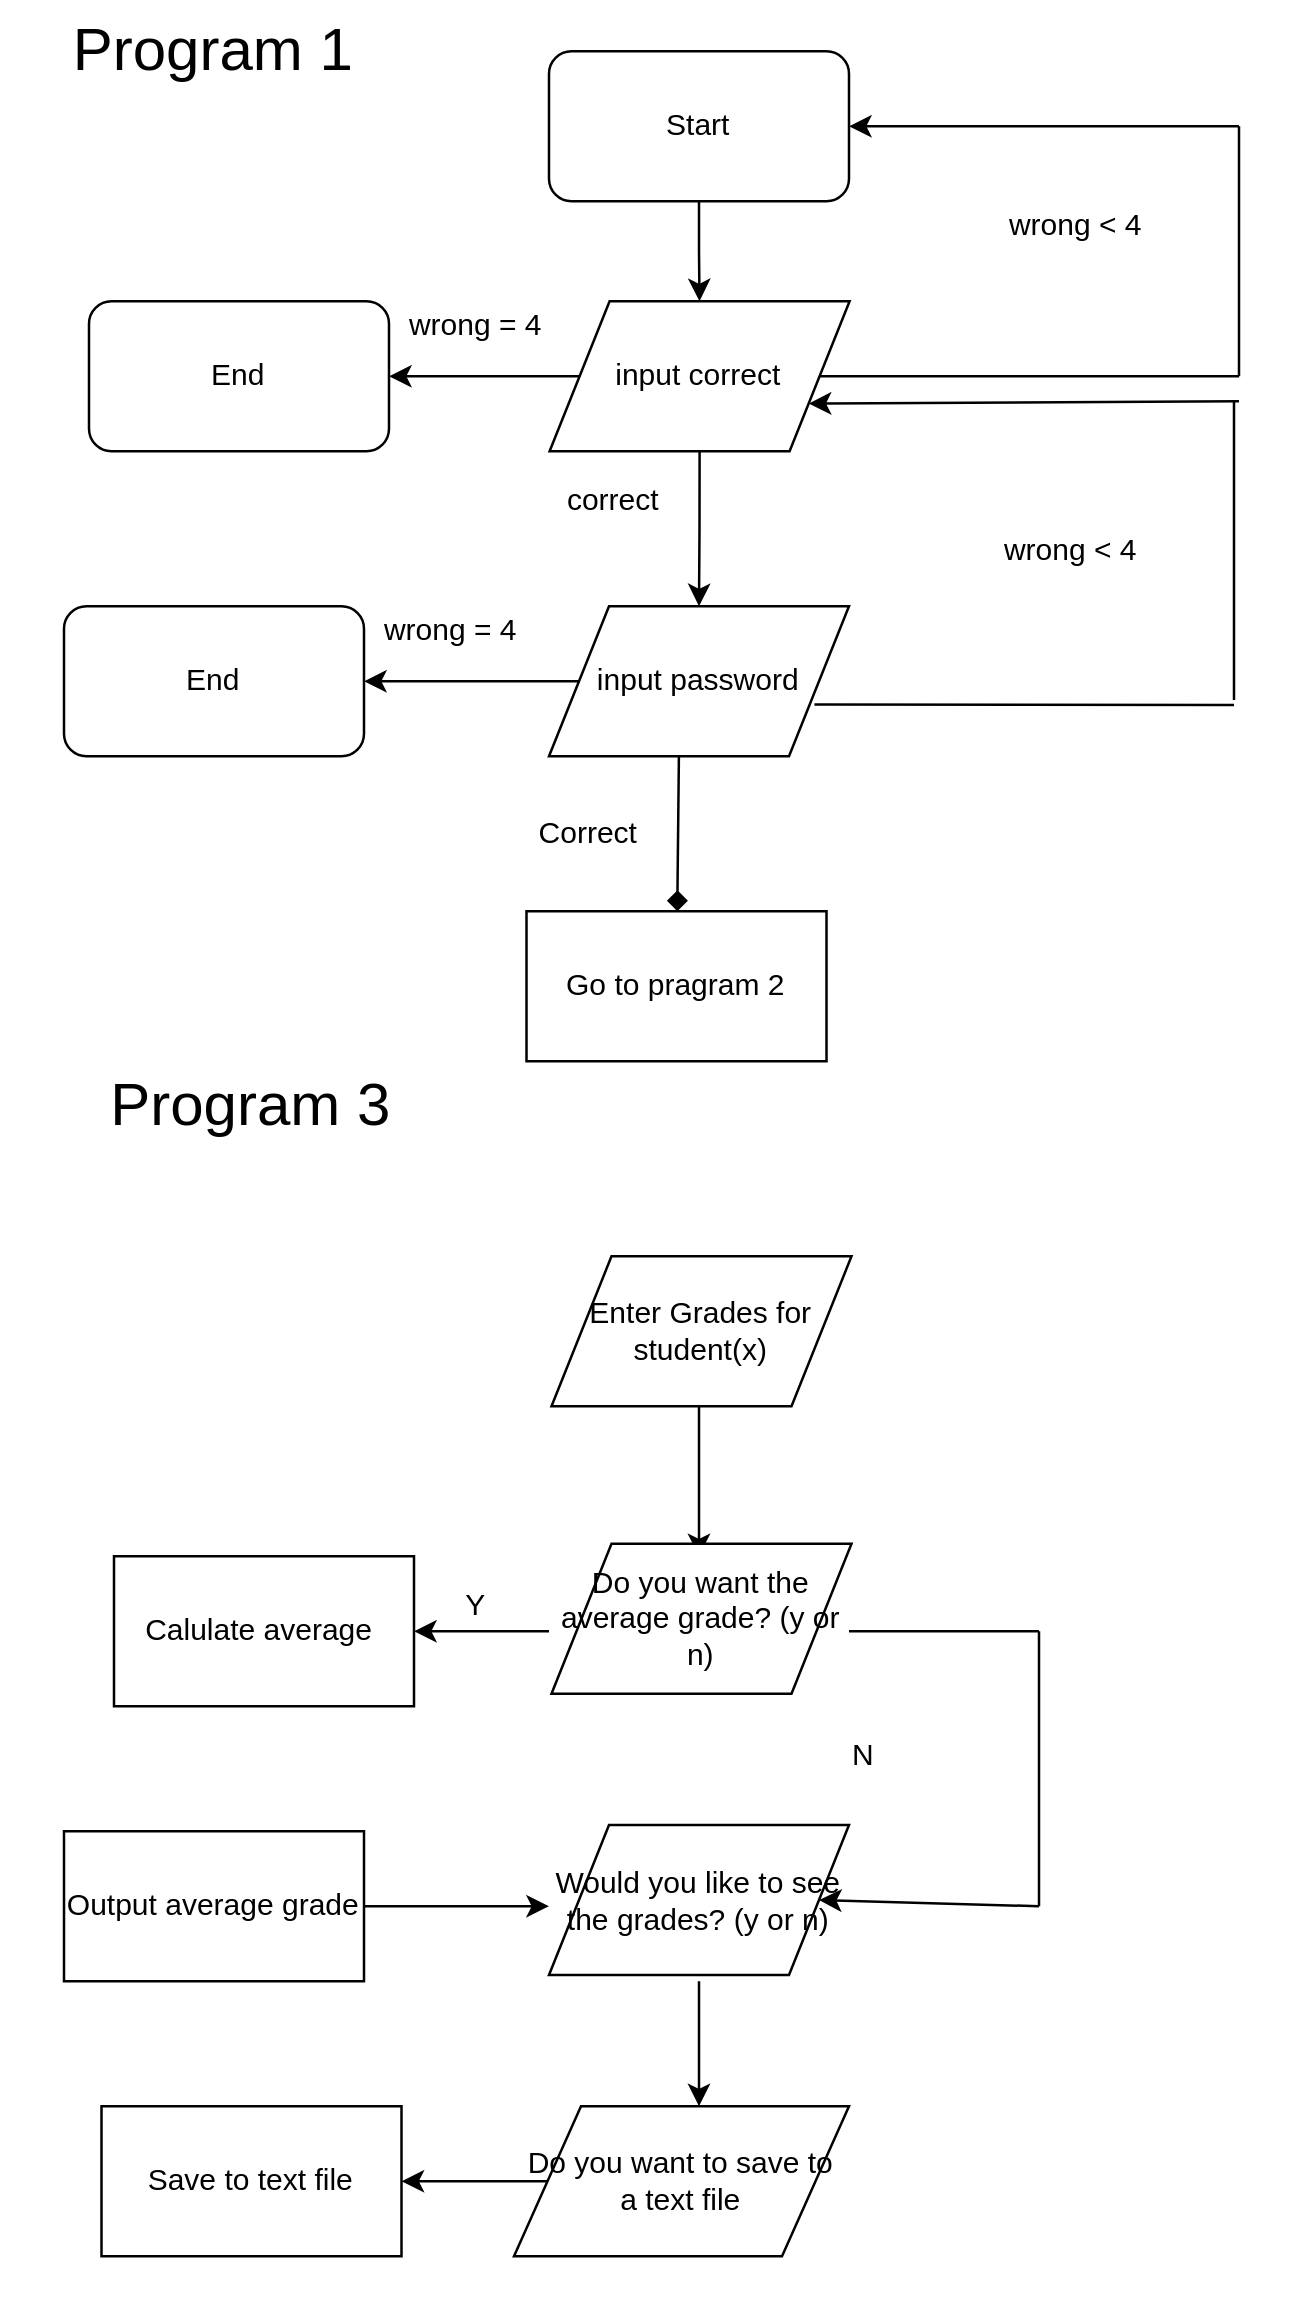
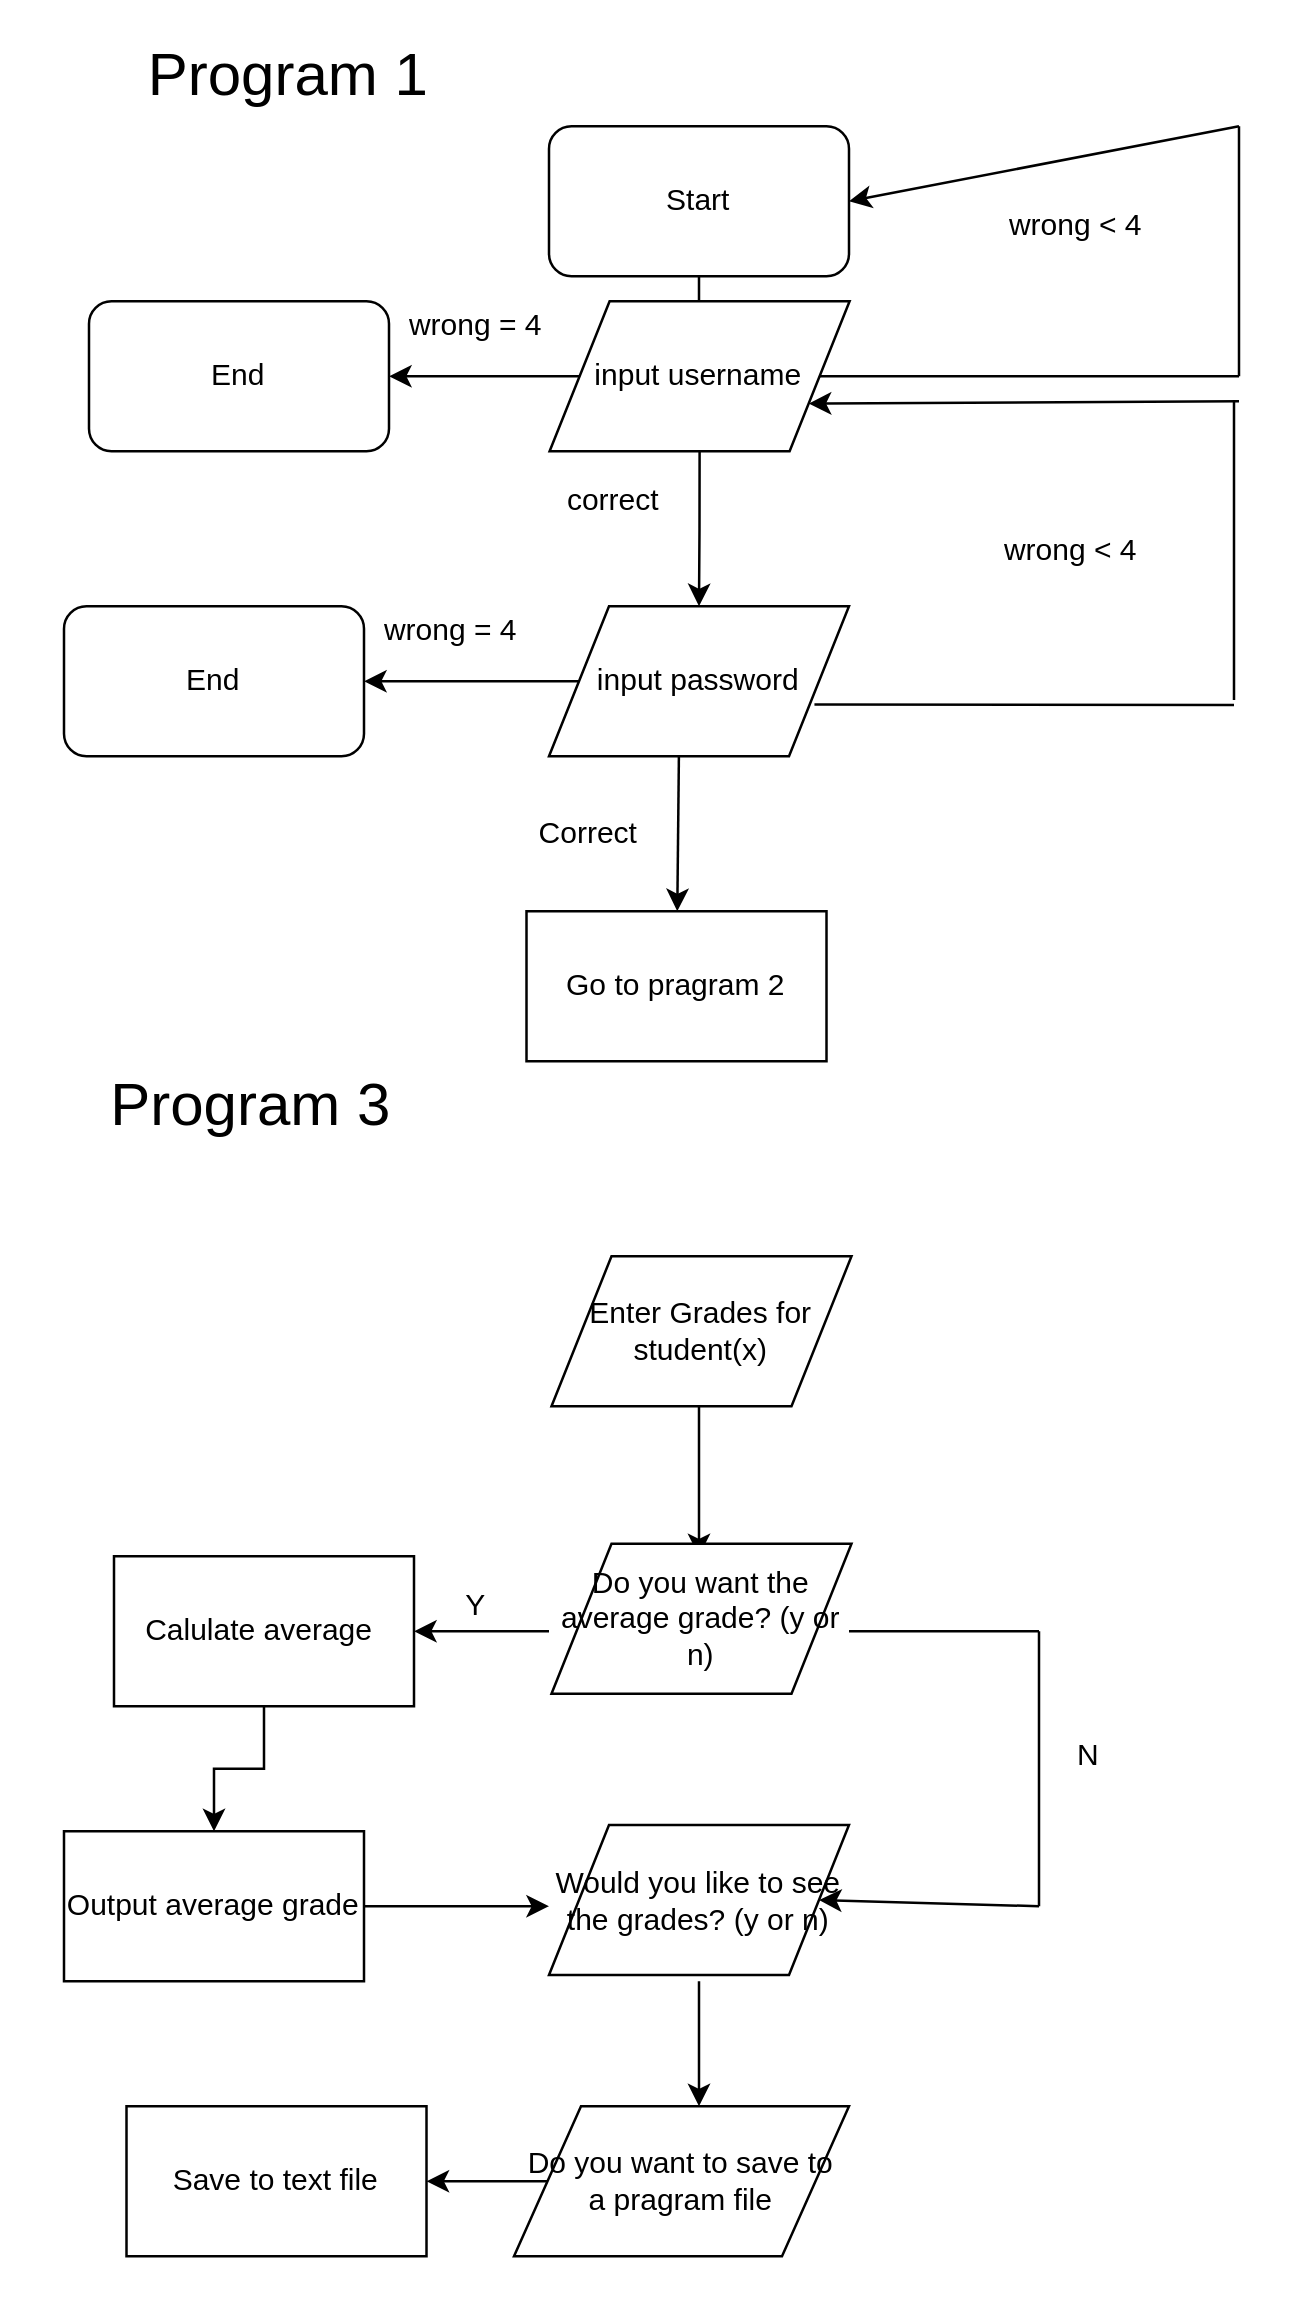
node "Program 1": moved (214, 51) -> (289, 76)
node "Start": moved (699, 126) -> (699, 201)
node "input correct": label "input correct" -> "input username"
edge "input password" -> "Go to pragram 2": arrowhead diamond -> classic
node "N": moved (864, 1756) -> (1089, 1756)
edge "Calulate average" -> "Output average grade": added
node "Save to text file": moved (251, 2181) -> (276, 2181)
node "Do you want to save to a text file": label "Do you want to save to a text file" -> "Do you want to save to a pragram file"
